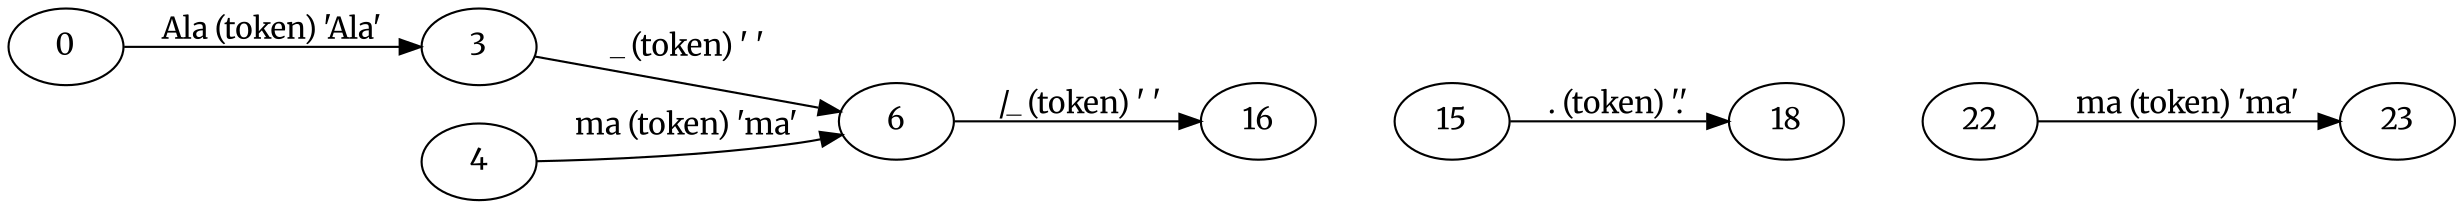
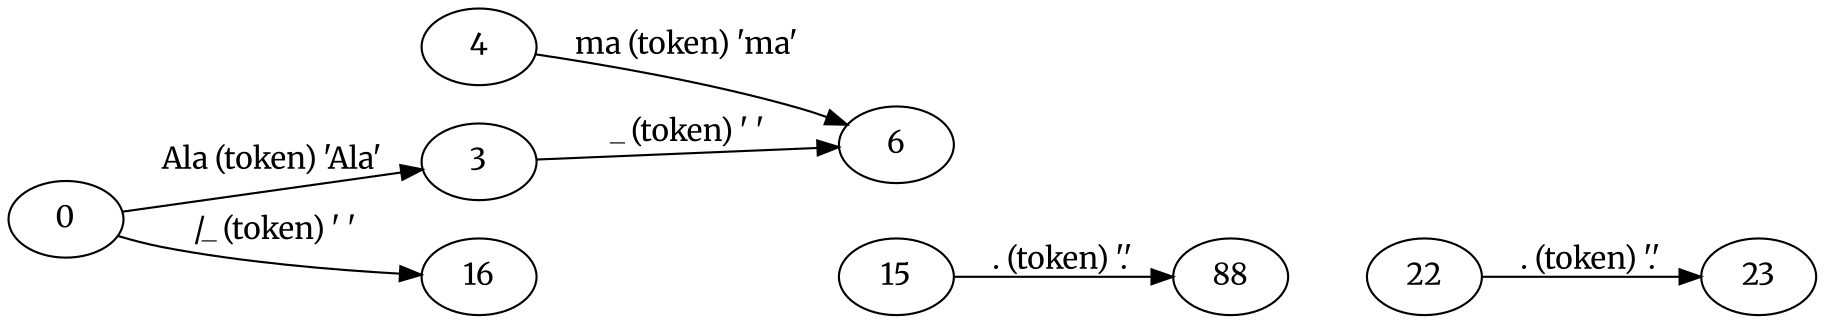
edge "22" -> "23": label "ma (token) 'ma'" -> ". (token) '.'"
edge "6" -> "16": now "0" -> "16"
node "18": label "18" -> "88"
